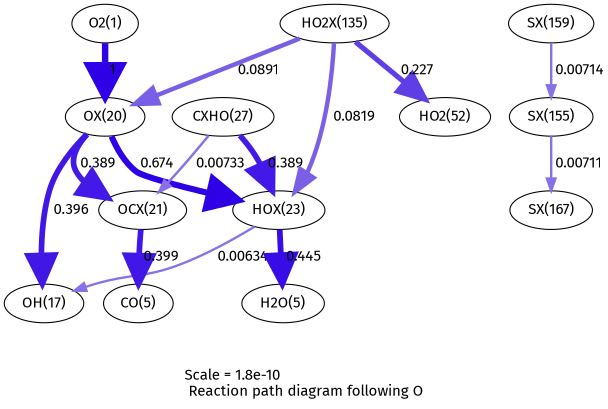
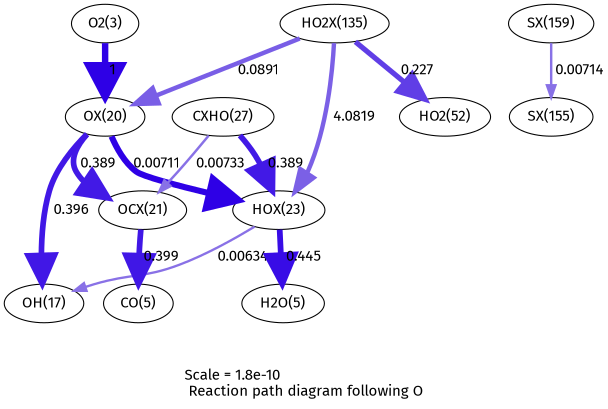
node "O2(1)": label "O2(1)" -> "O2(3)"
edge "HO2X(135)" -> "HOX(23)": label " 0.0819" -> " 4.0819"
edge "OX(20)" -> "HOX(23)": label " 0.674" -> " 0.00711"
node "SX(167)": removed
